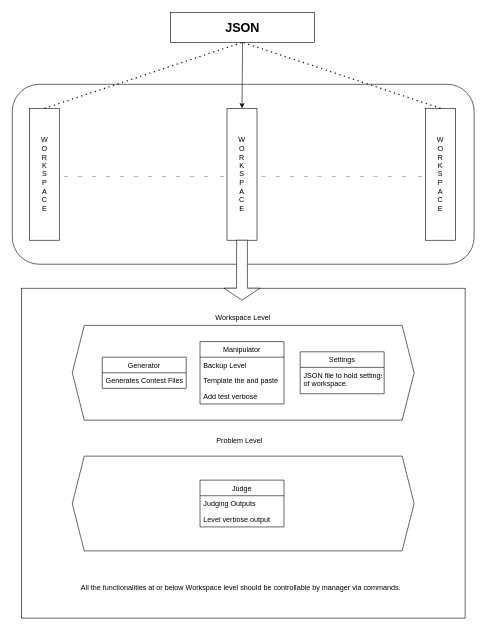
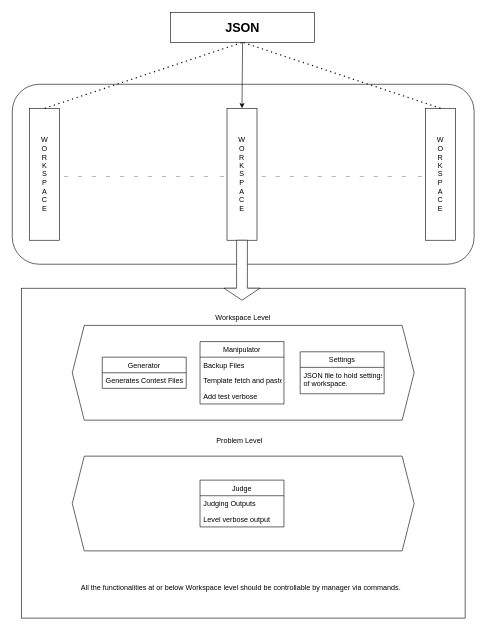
node "Backup Level": label "Backup Level" -> "Backup Files"
node "Template the and paste": label "Template the and paste" -> "Template fetch and paste"
